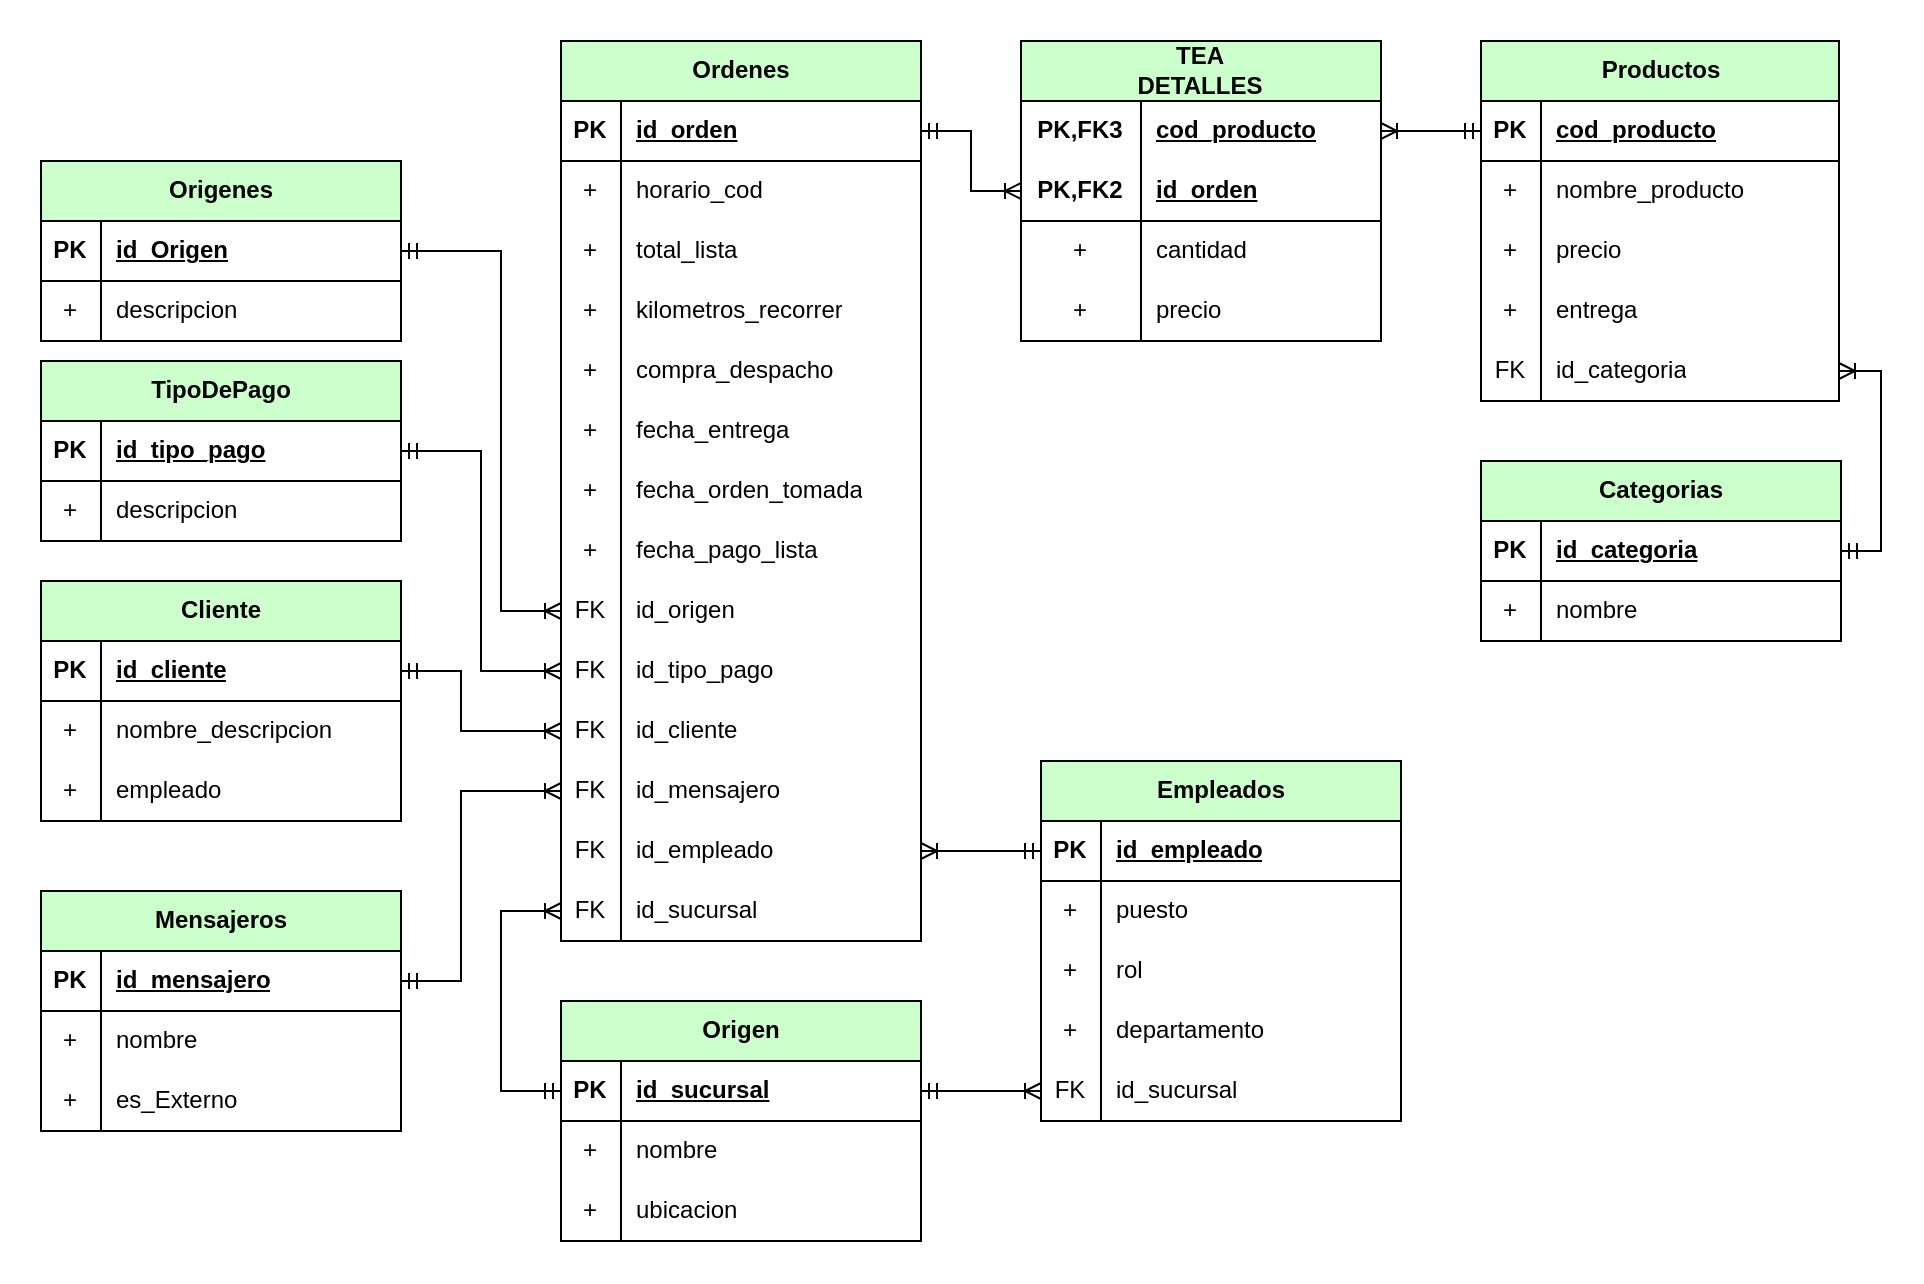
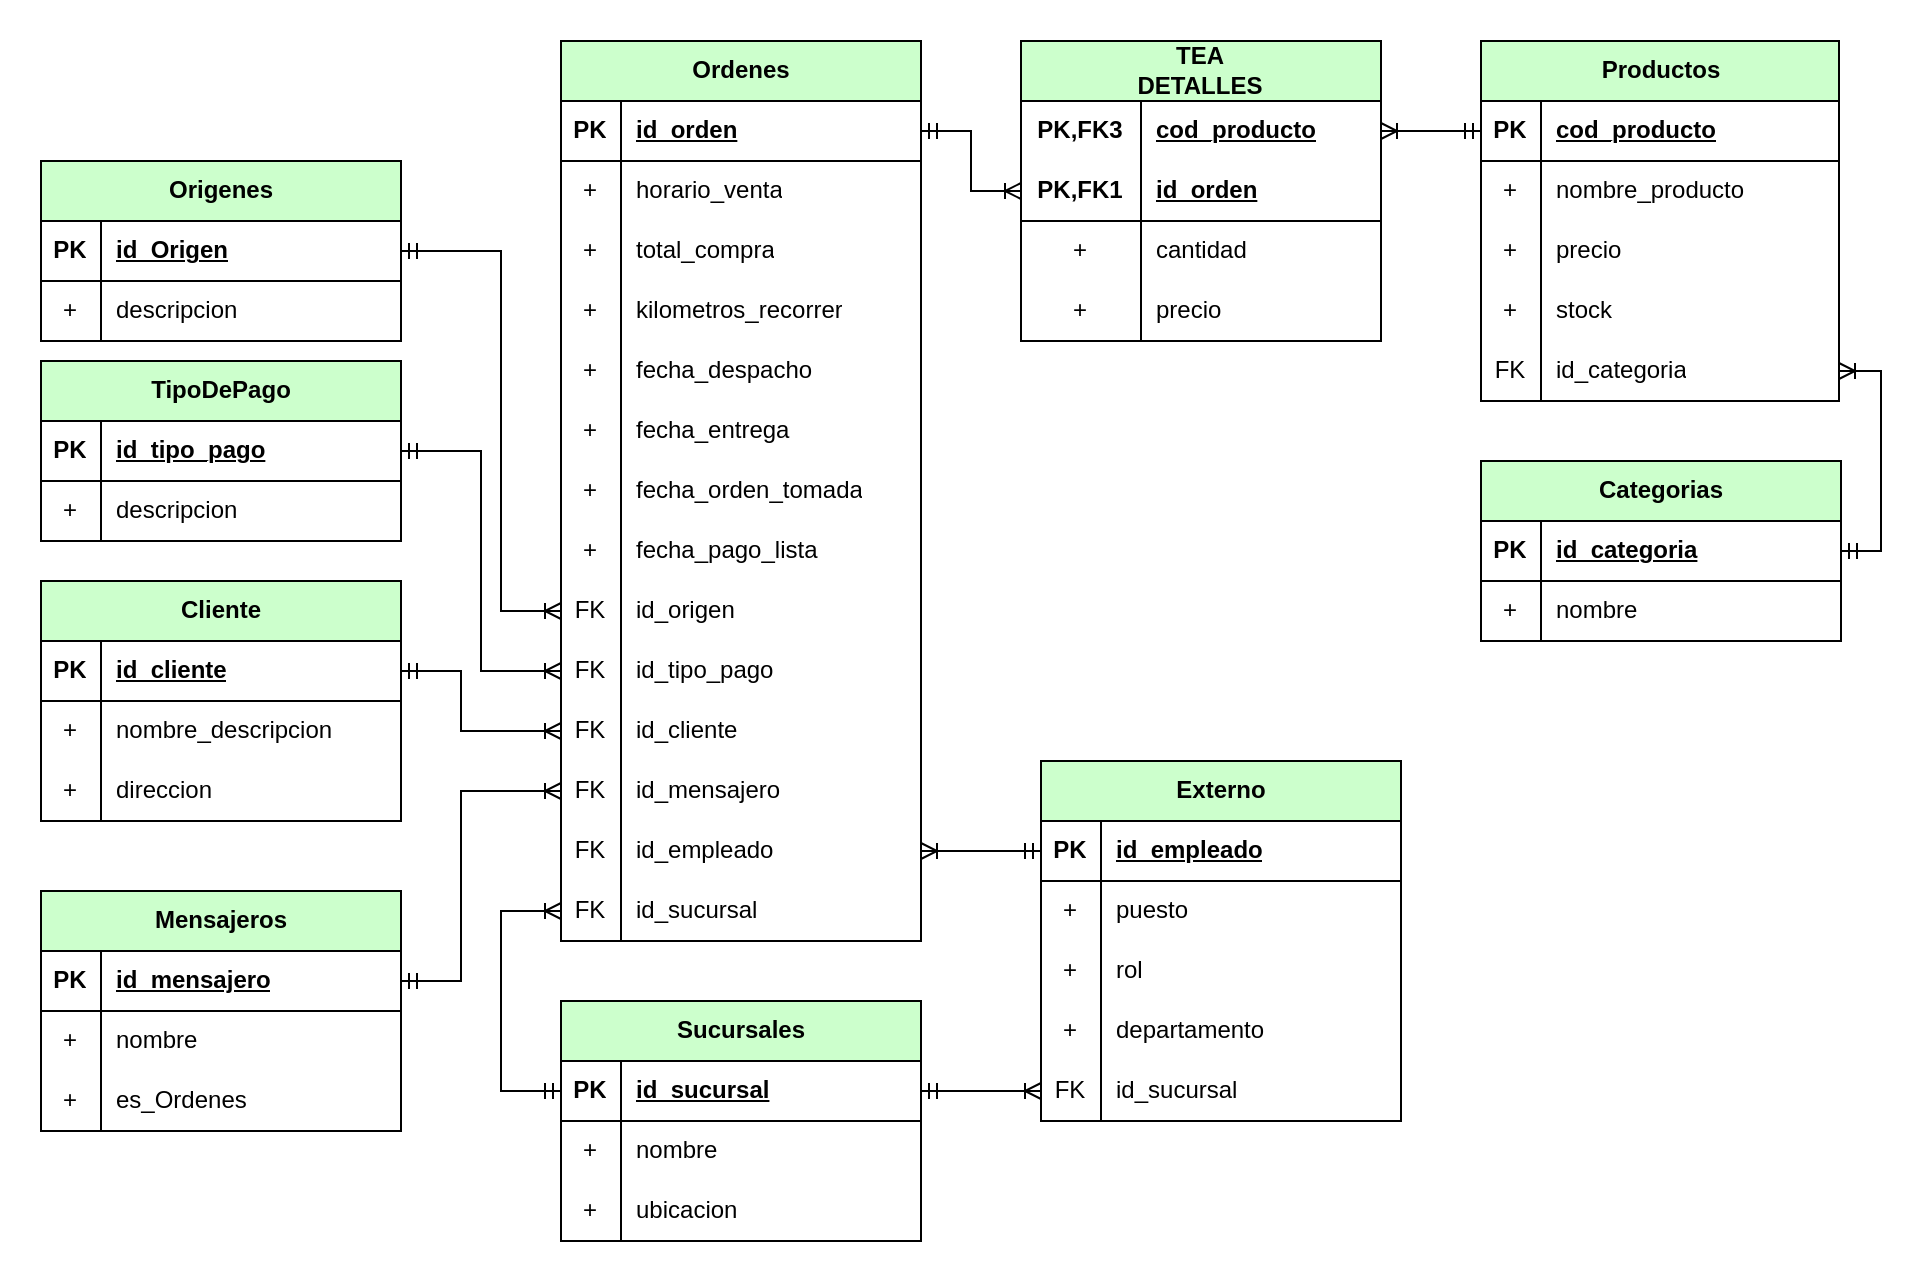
node "horario_cod": label "horario_cod" -> "horario_venta"
node "PK,FK2": label "PK,FK2" -> "PK,FK1"
node "total_lista": label "total_lista" -> "total_compra"
node "entrega": label "entrega" -> "stock"
node "compra_despacho": label "compra_despacho" -> "fecha_despacho"
node "empleado": label "empleado" -> "direccion"
node "Empleados": label "Empleados" -> "Externo"
node "Origen": label "Origen" -> "Sucursales"
node "es_Externo": label "es_Externo" -> "es_Ordenes"
